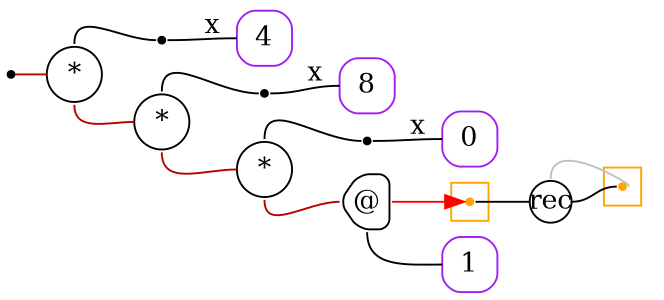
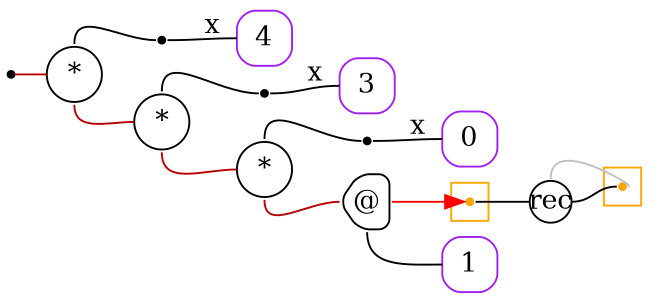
node "8": label "8" -> "3"
